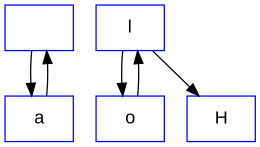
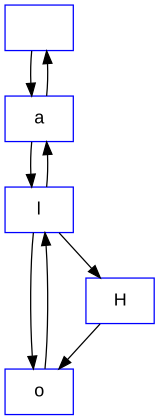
edge "a" -> "l": added
edge "l" -> "a": added
edge "H" -> "o": added
